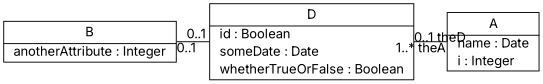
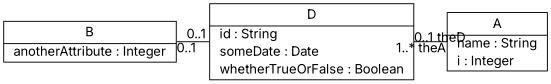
node "D": text "id : Boolean" -> "id : String"
node "A": text "name : Date" -> "name : String"
